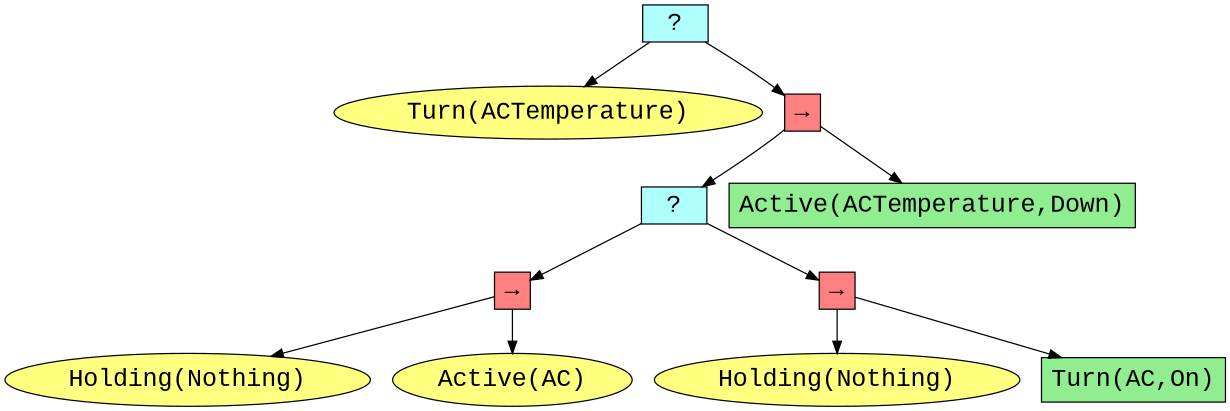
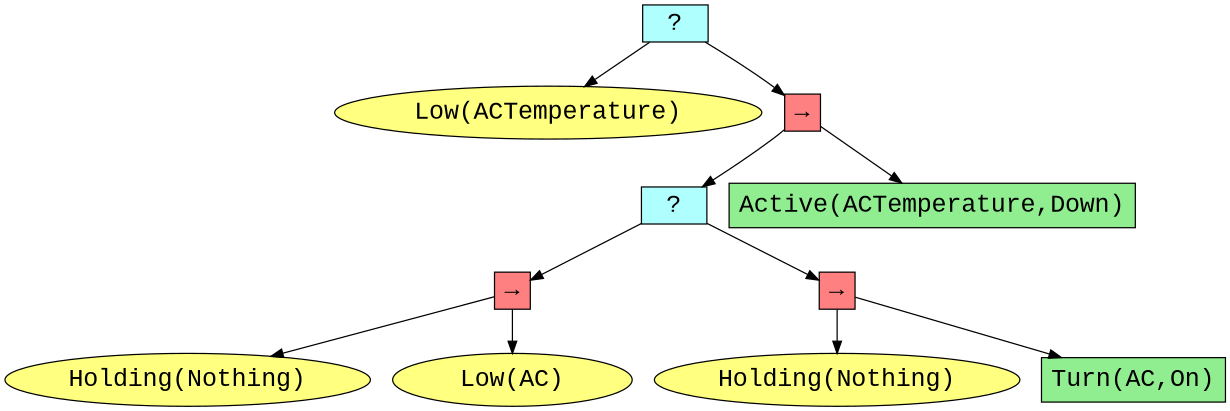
node "Turn(ACTemperature)": label "Turn(ACTemperature)" -> "Low(ACTemperature)"
node "Active(AC)": label "Active(AC)" -> "Low(AC)"
